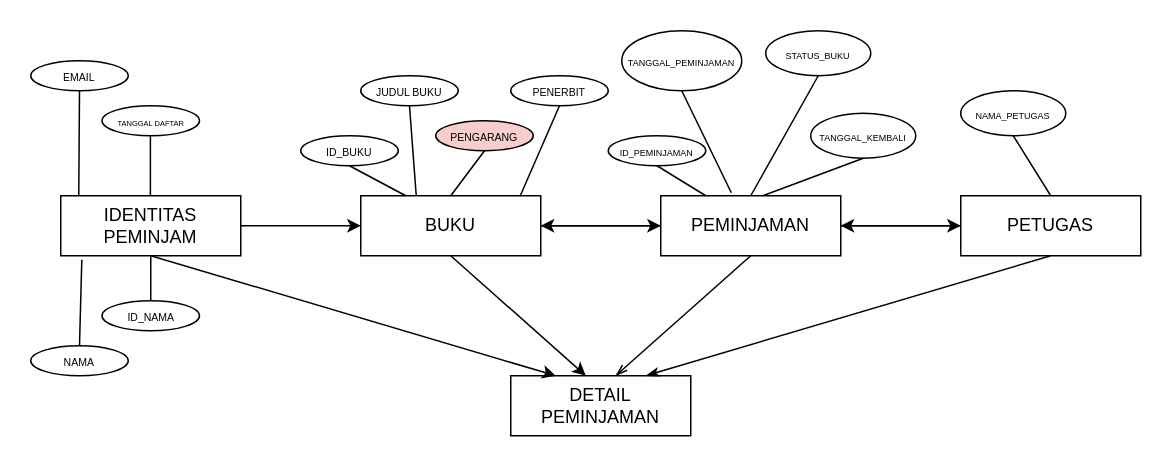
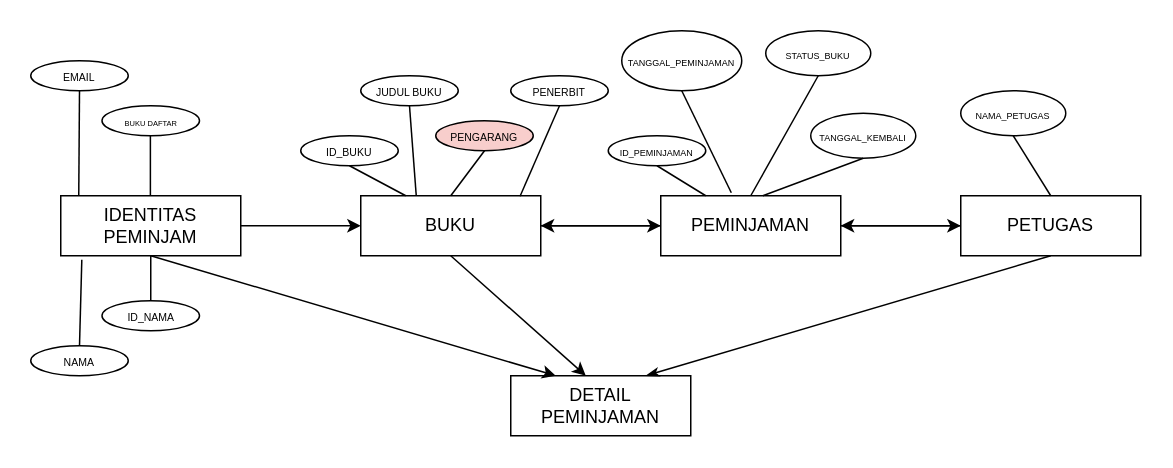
node "TANGGAL DAFTAR": label "TANGGAL DAFTAR" -> "BUKU DAFTAR"
edge "PEMINJAMAN" -> "DETAIL PEMINJAMAN": removed
